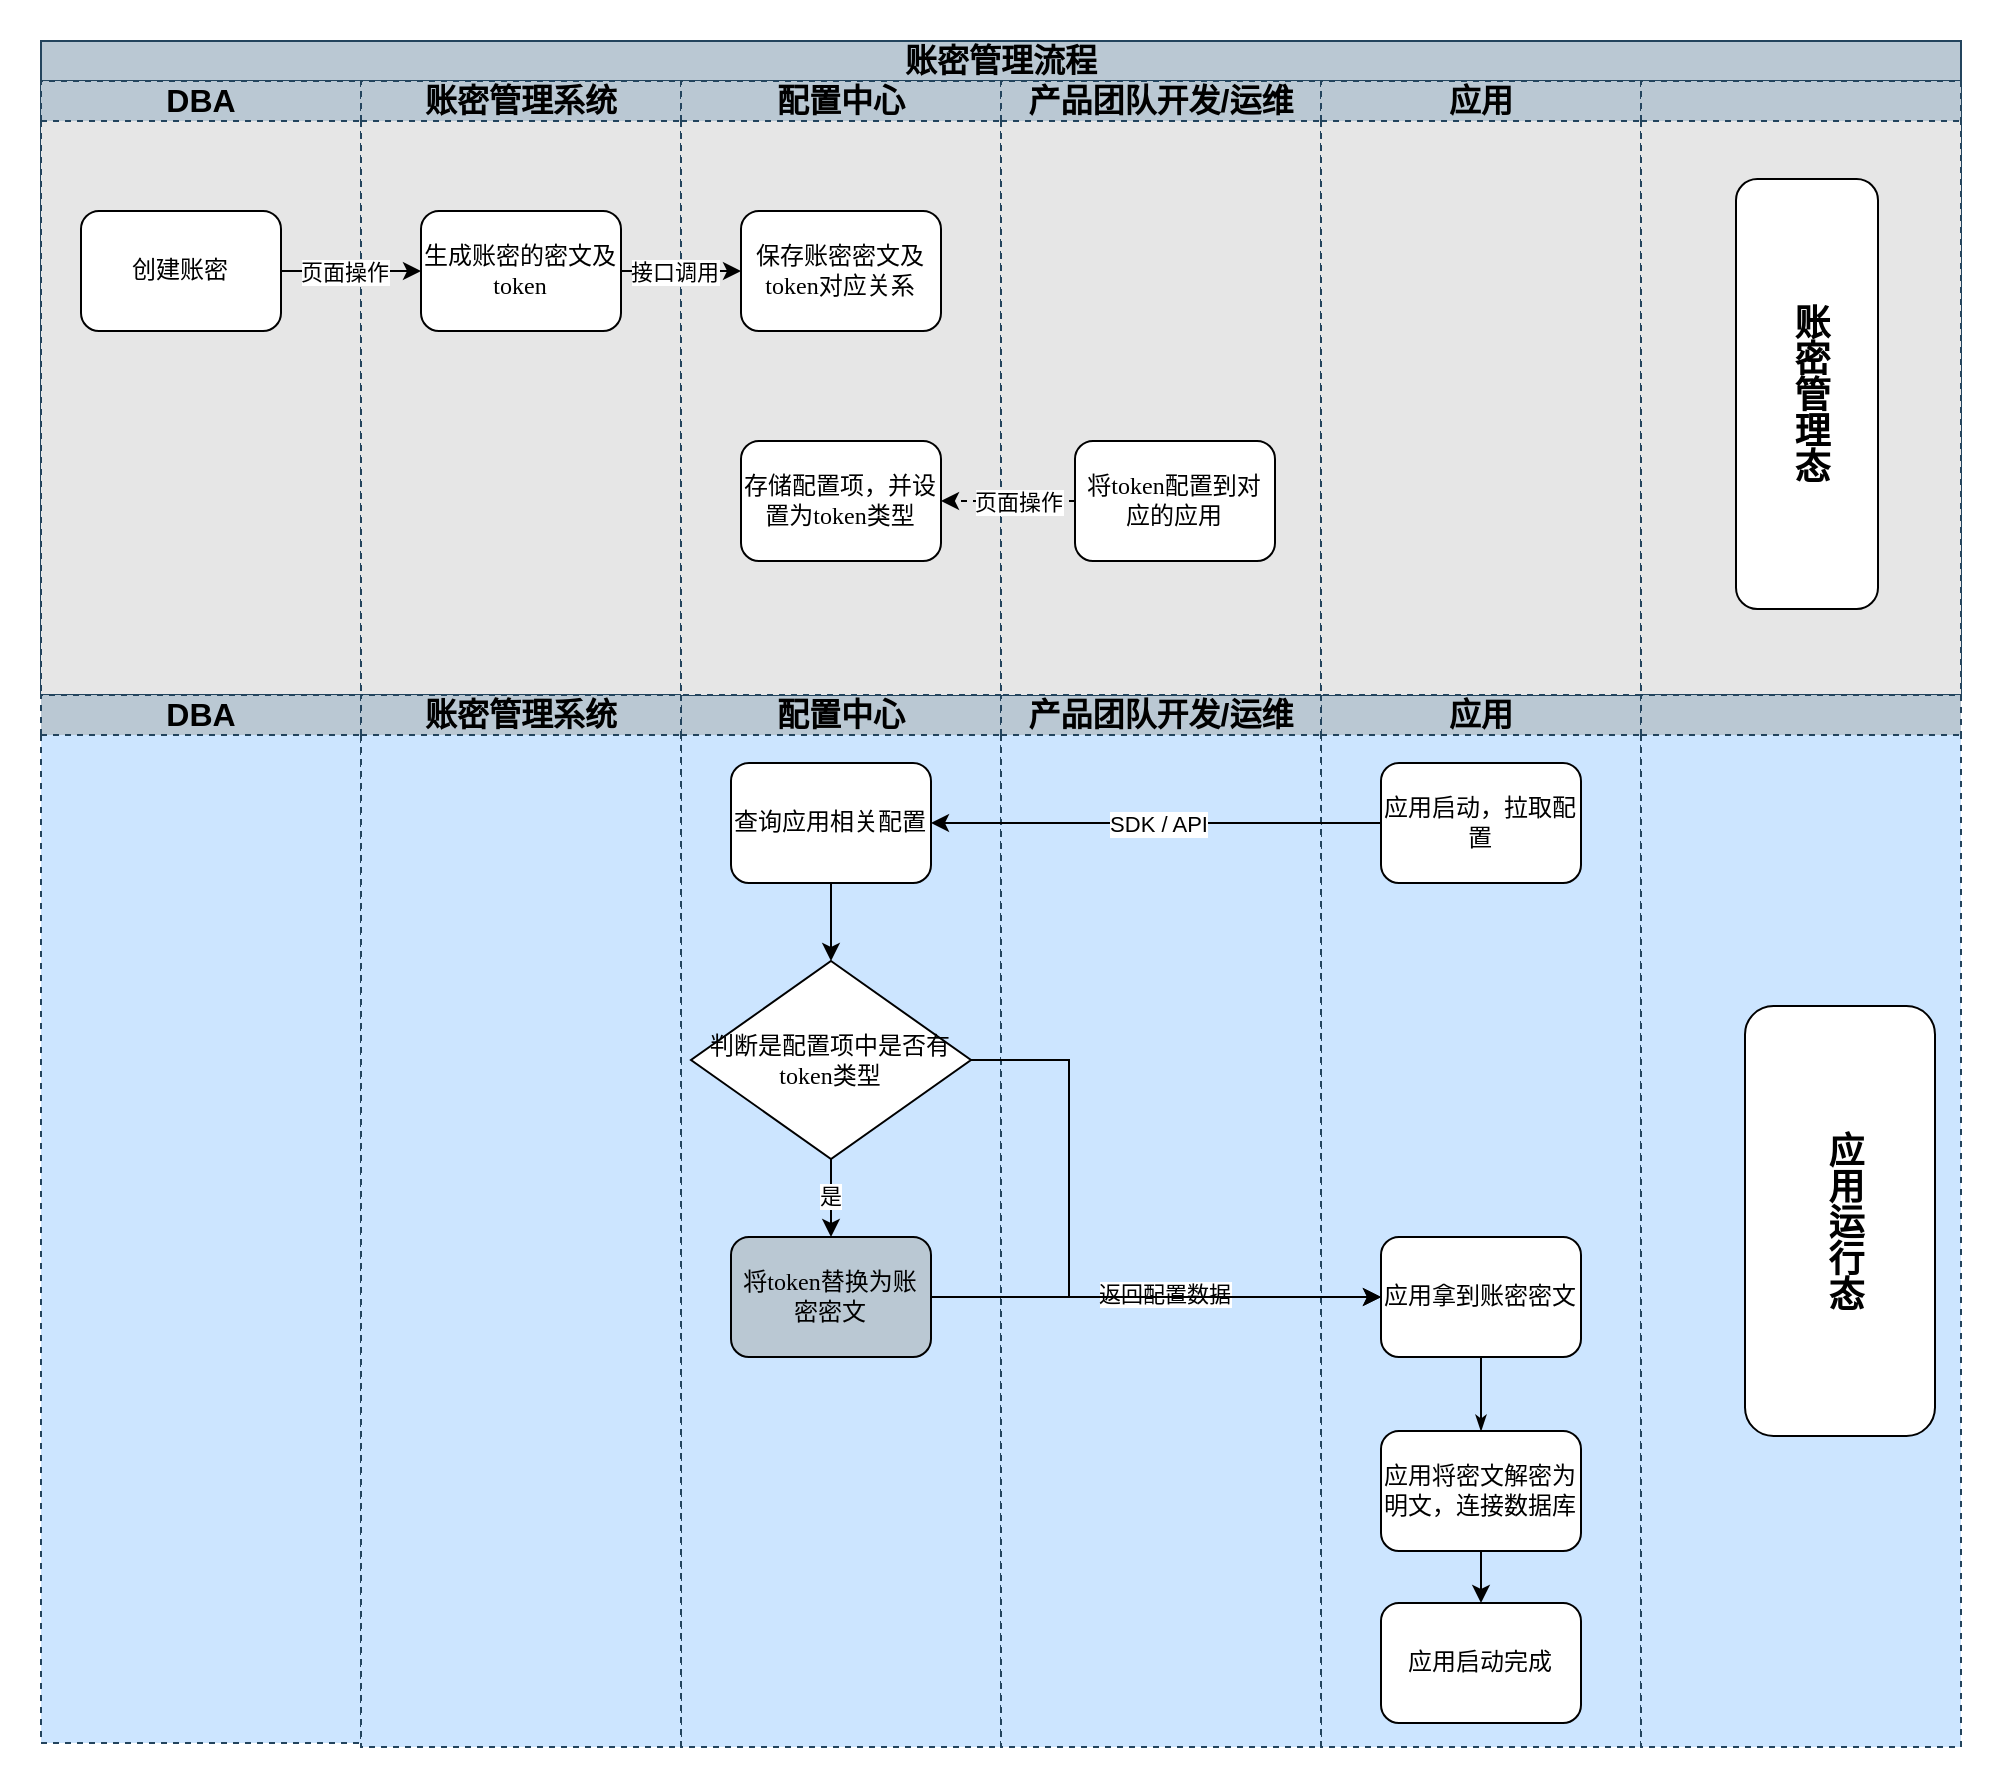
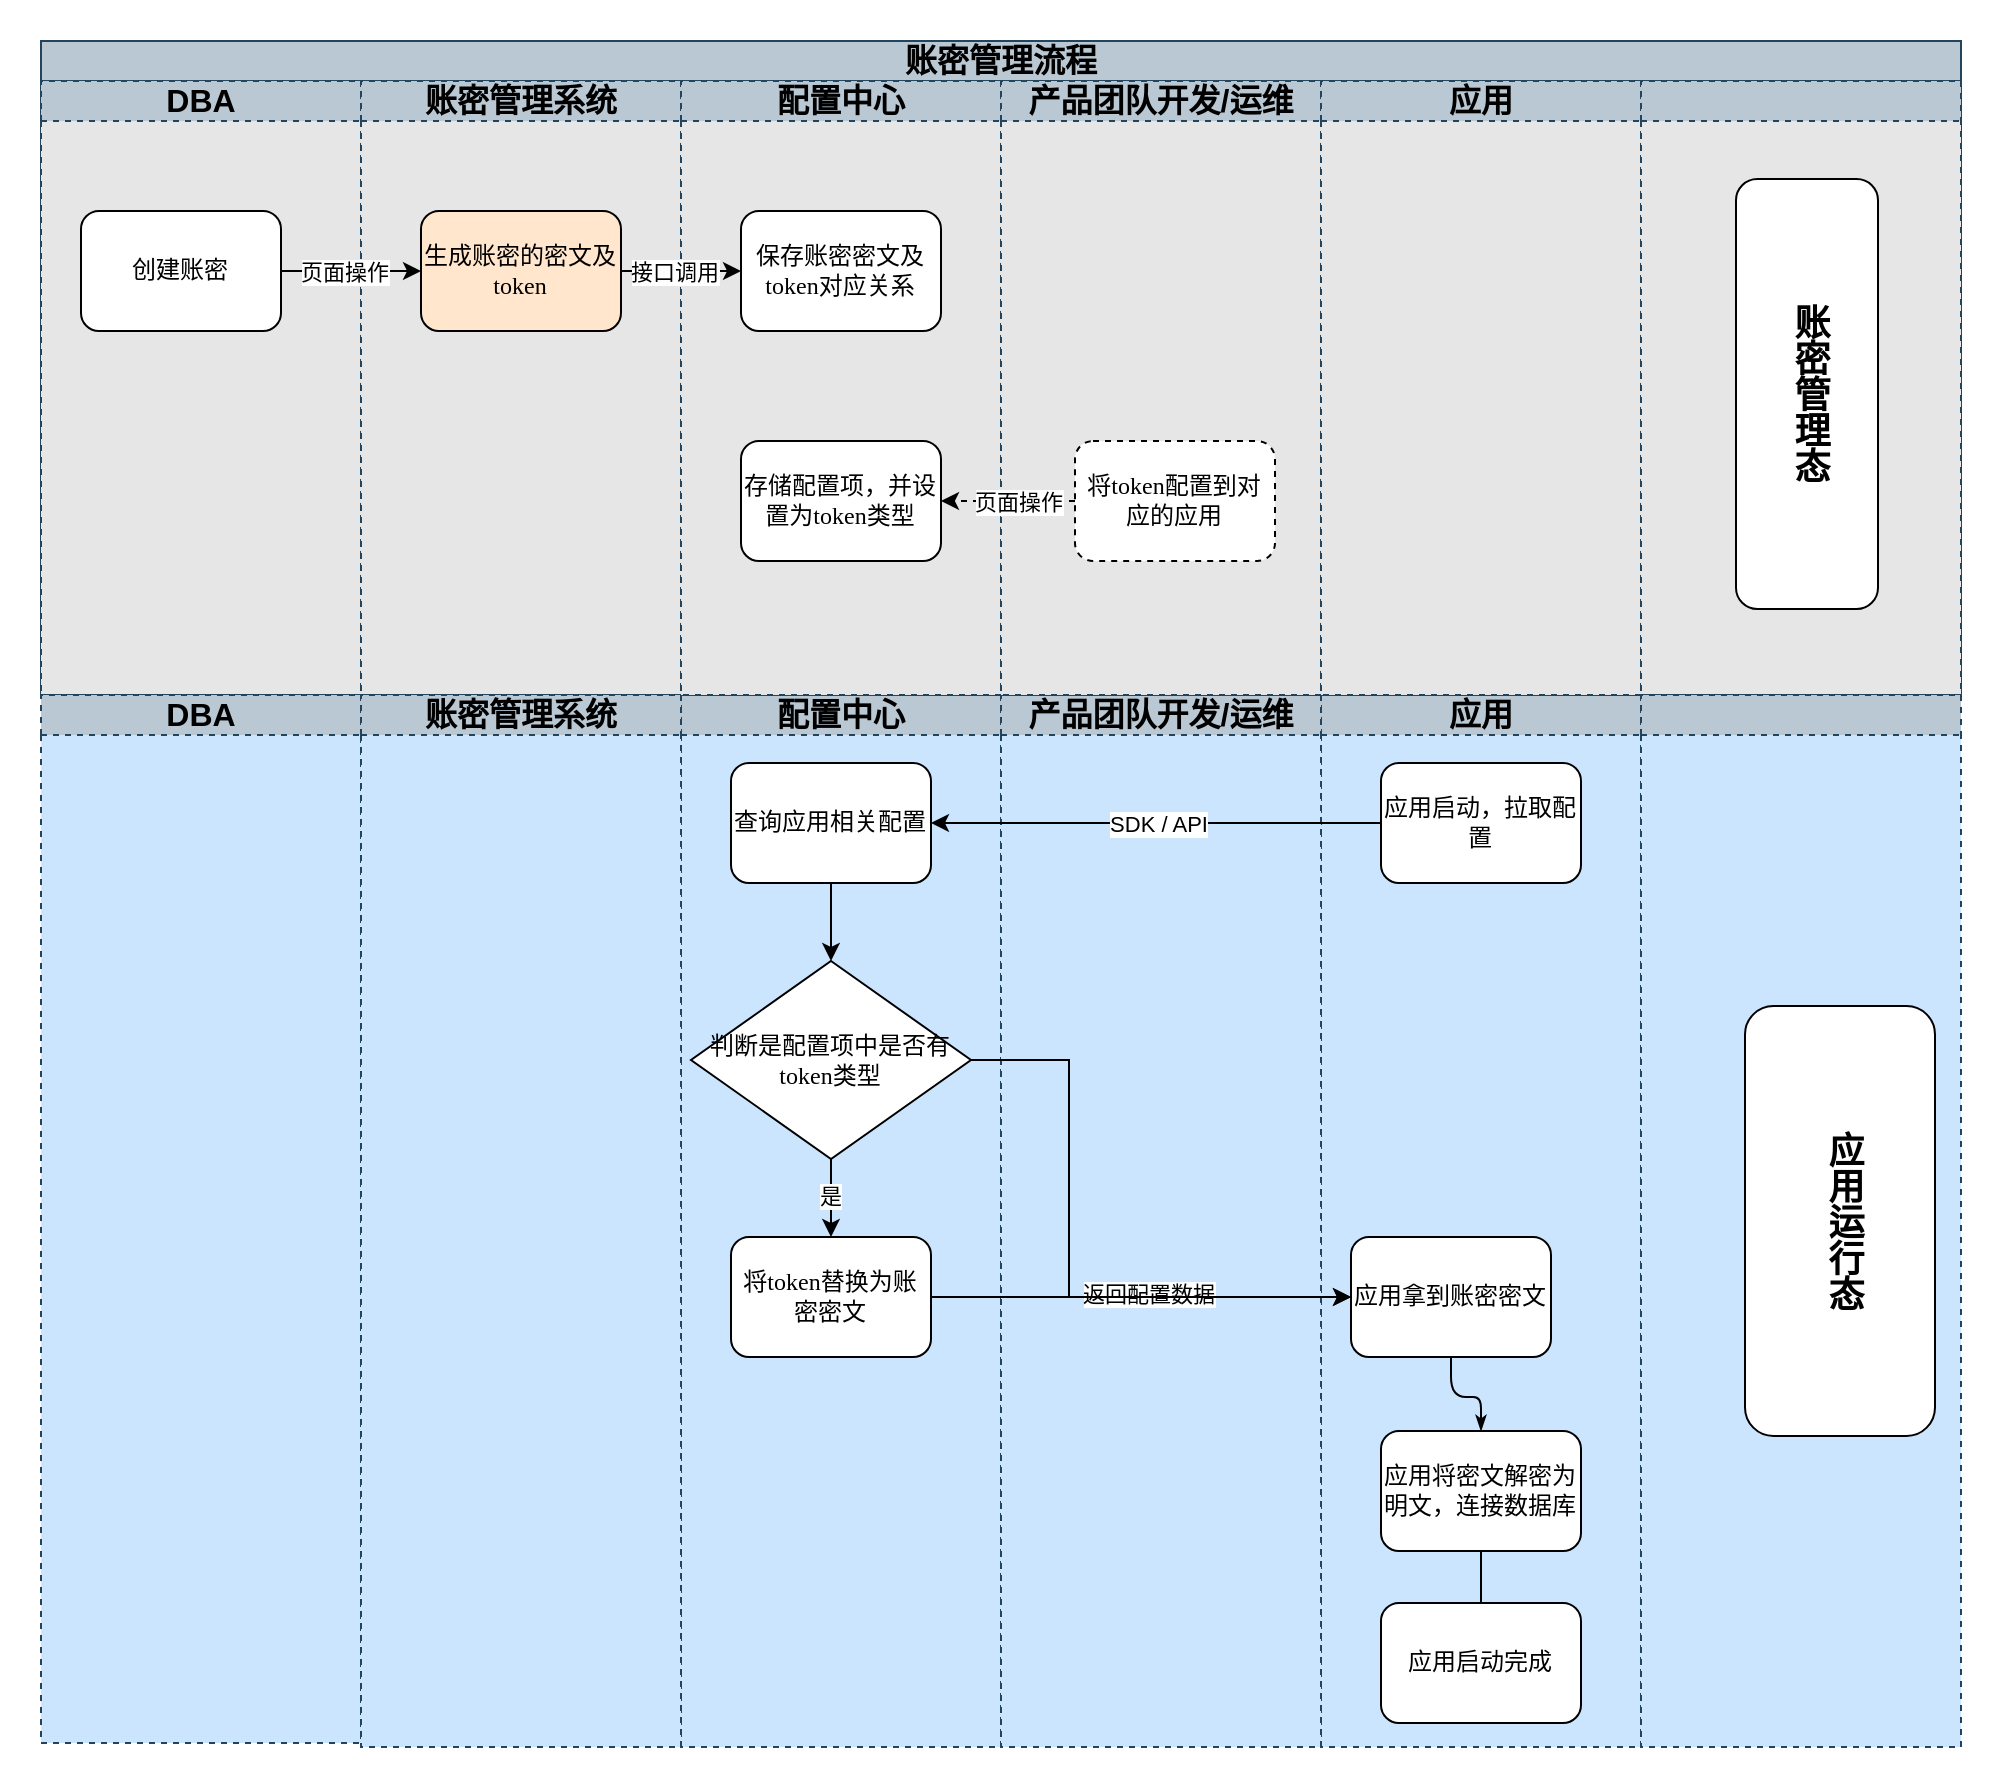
node "生成账密的密文及token": fillcolor #ffffff -> #ffe6cc
node "将token配置到对应的应用": style solid -> dashed
node "将token替换为账密密文": fillcolor #bac8d3 -> #ffffff
node "应用拿到账密密文": moved (1481, 1297) -> (1451, 1297)
edge "应用将密文解密为明文，连接数据库" -> "应用启动完成": arrowhead classic -> none
